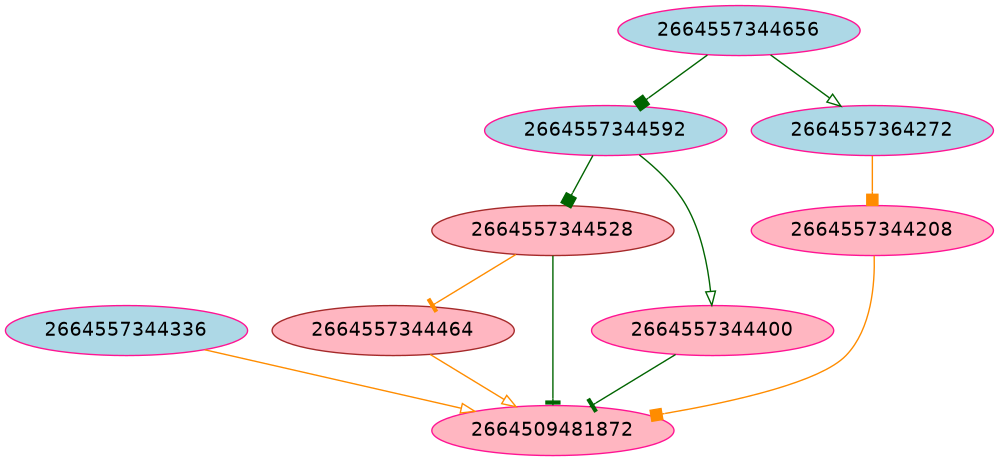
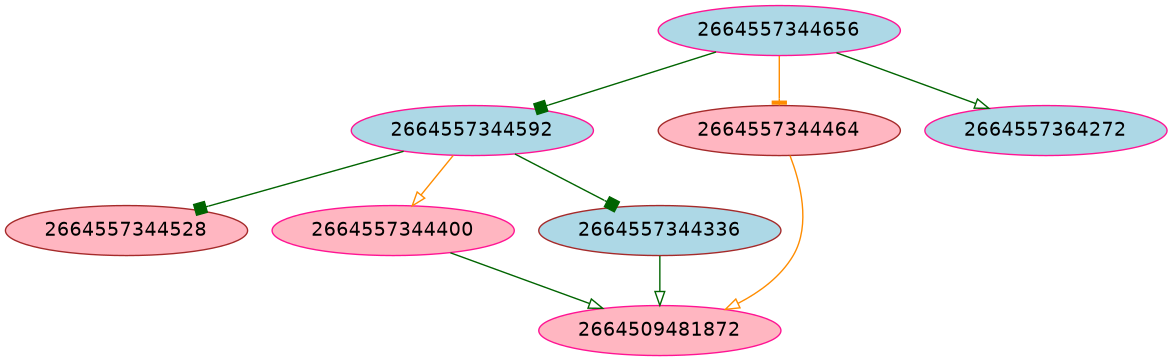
edge "2664557344592" -> "2664557344336": added
edge "2664557344592" -> "2664557344400": color darkgreen -> darkorange
node "2664557344208": removed
edge "2664557344528" -> "2664557344464": now "2664557344656" -> "2664557344464"
edge "2664557344528" -> "2664509481872": removed
node "2664557344336": color deeppink -> brown
edge "2664557344336" -> "2664509481872": color darkorange -> darkgreen
edge "2664557344400" -> "2664509481872": arrowhead tee -> onormal
